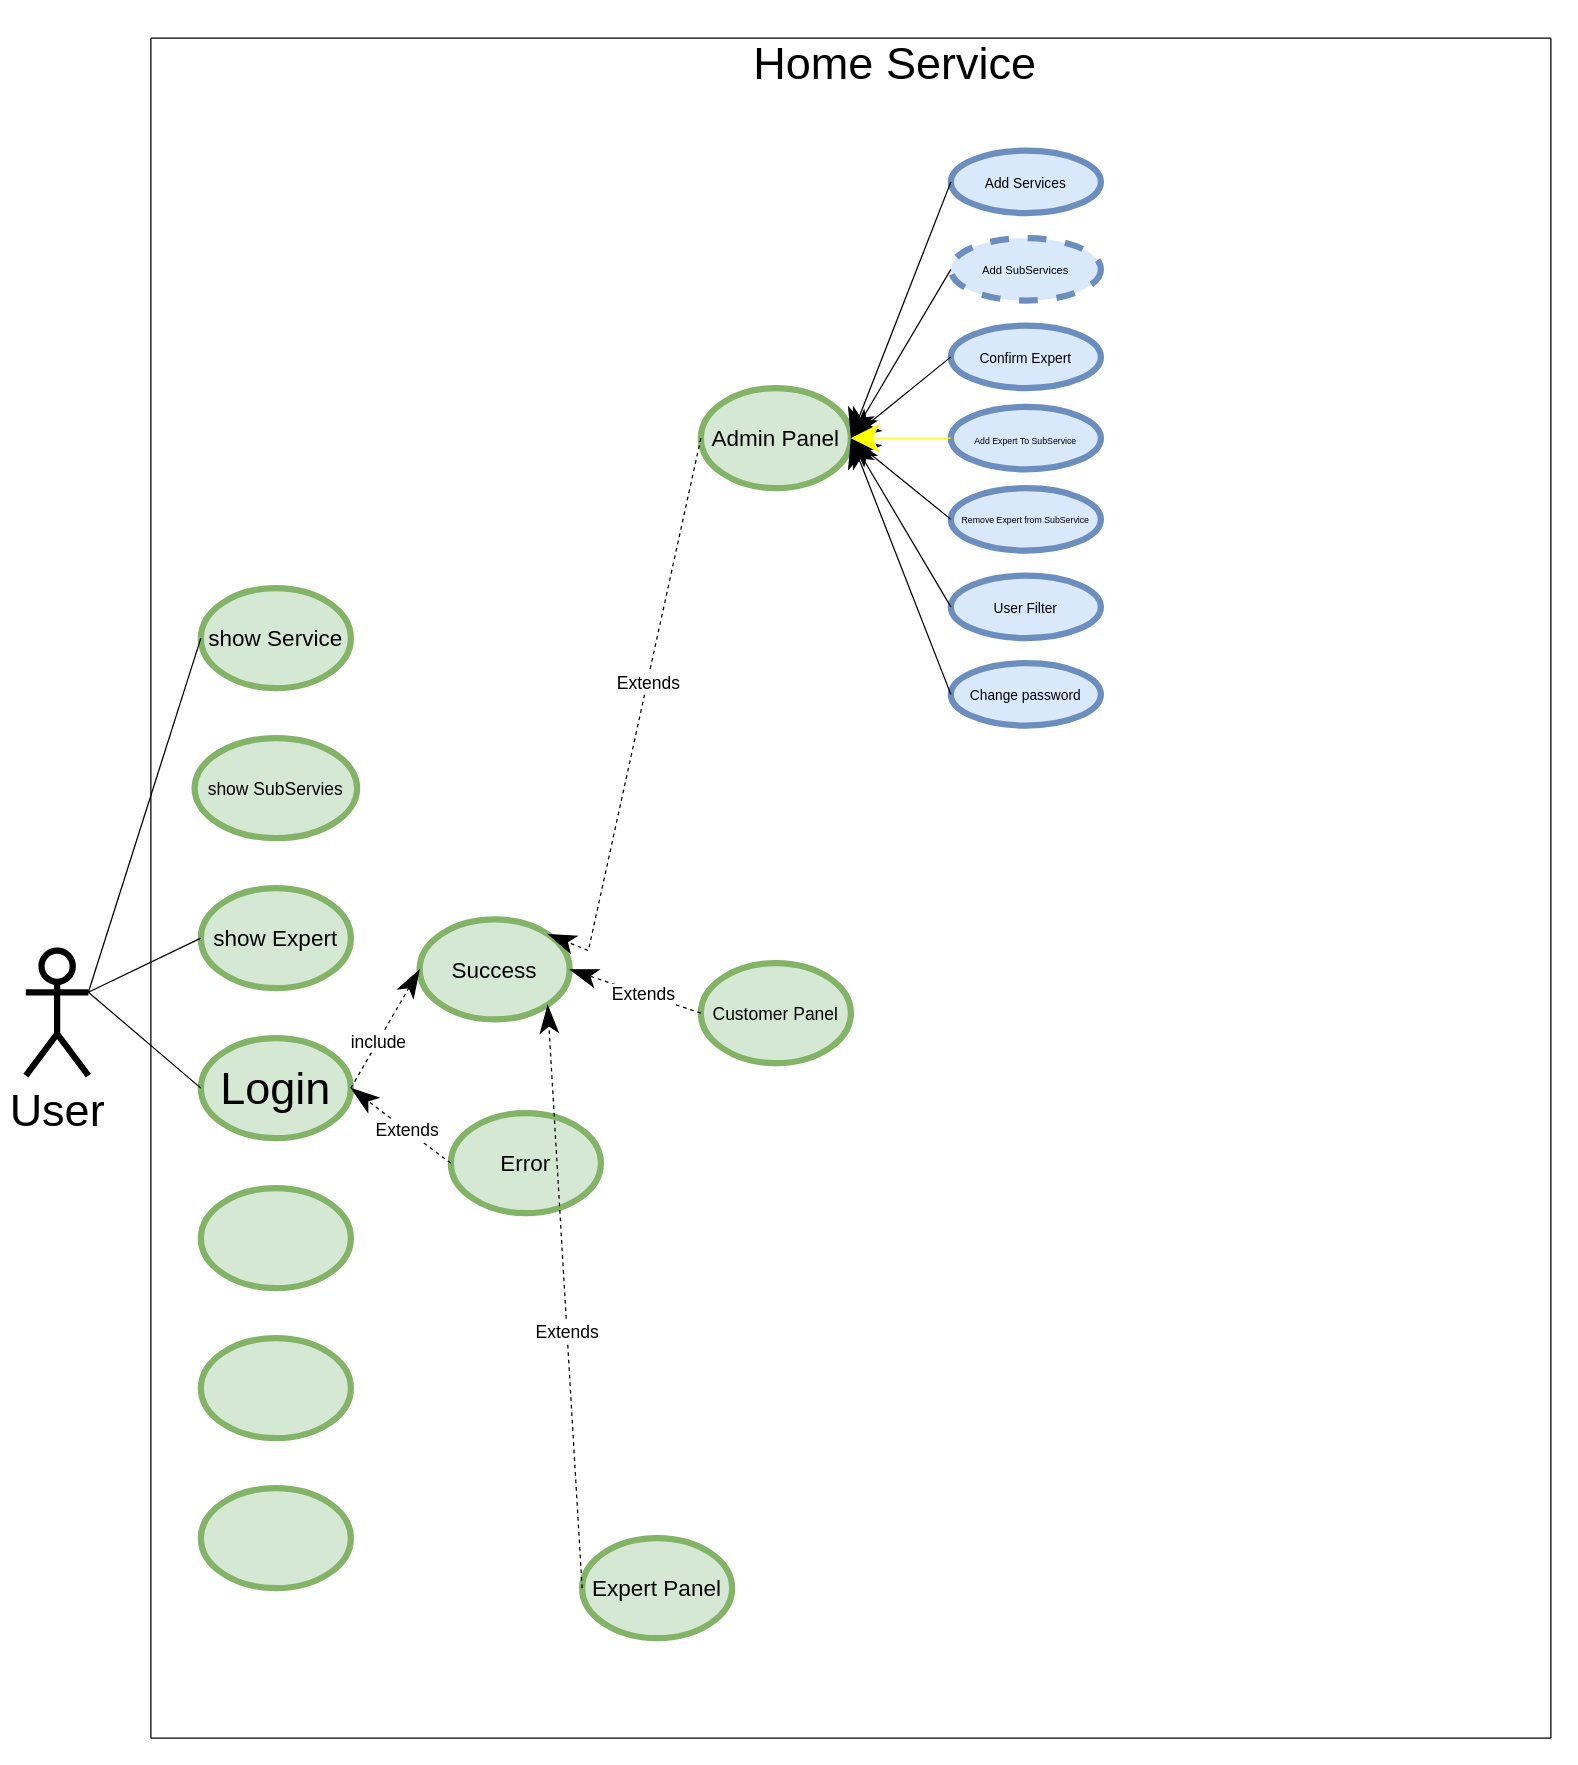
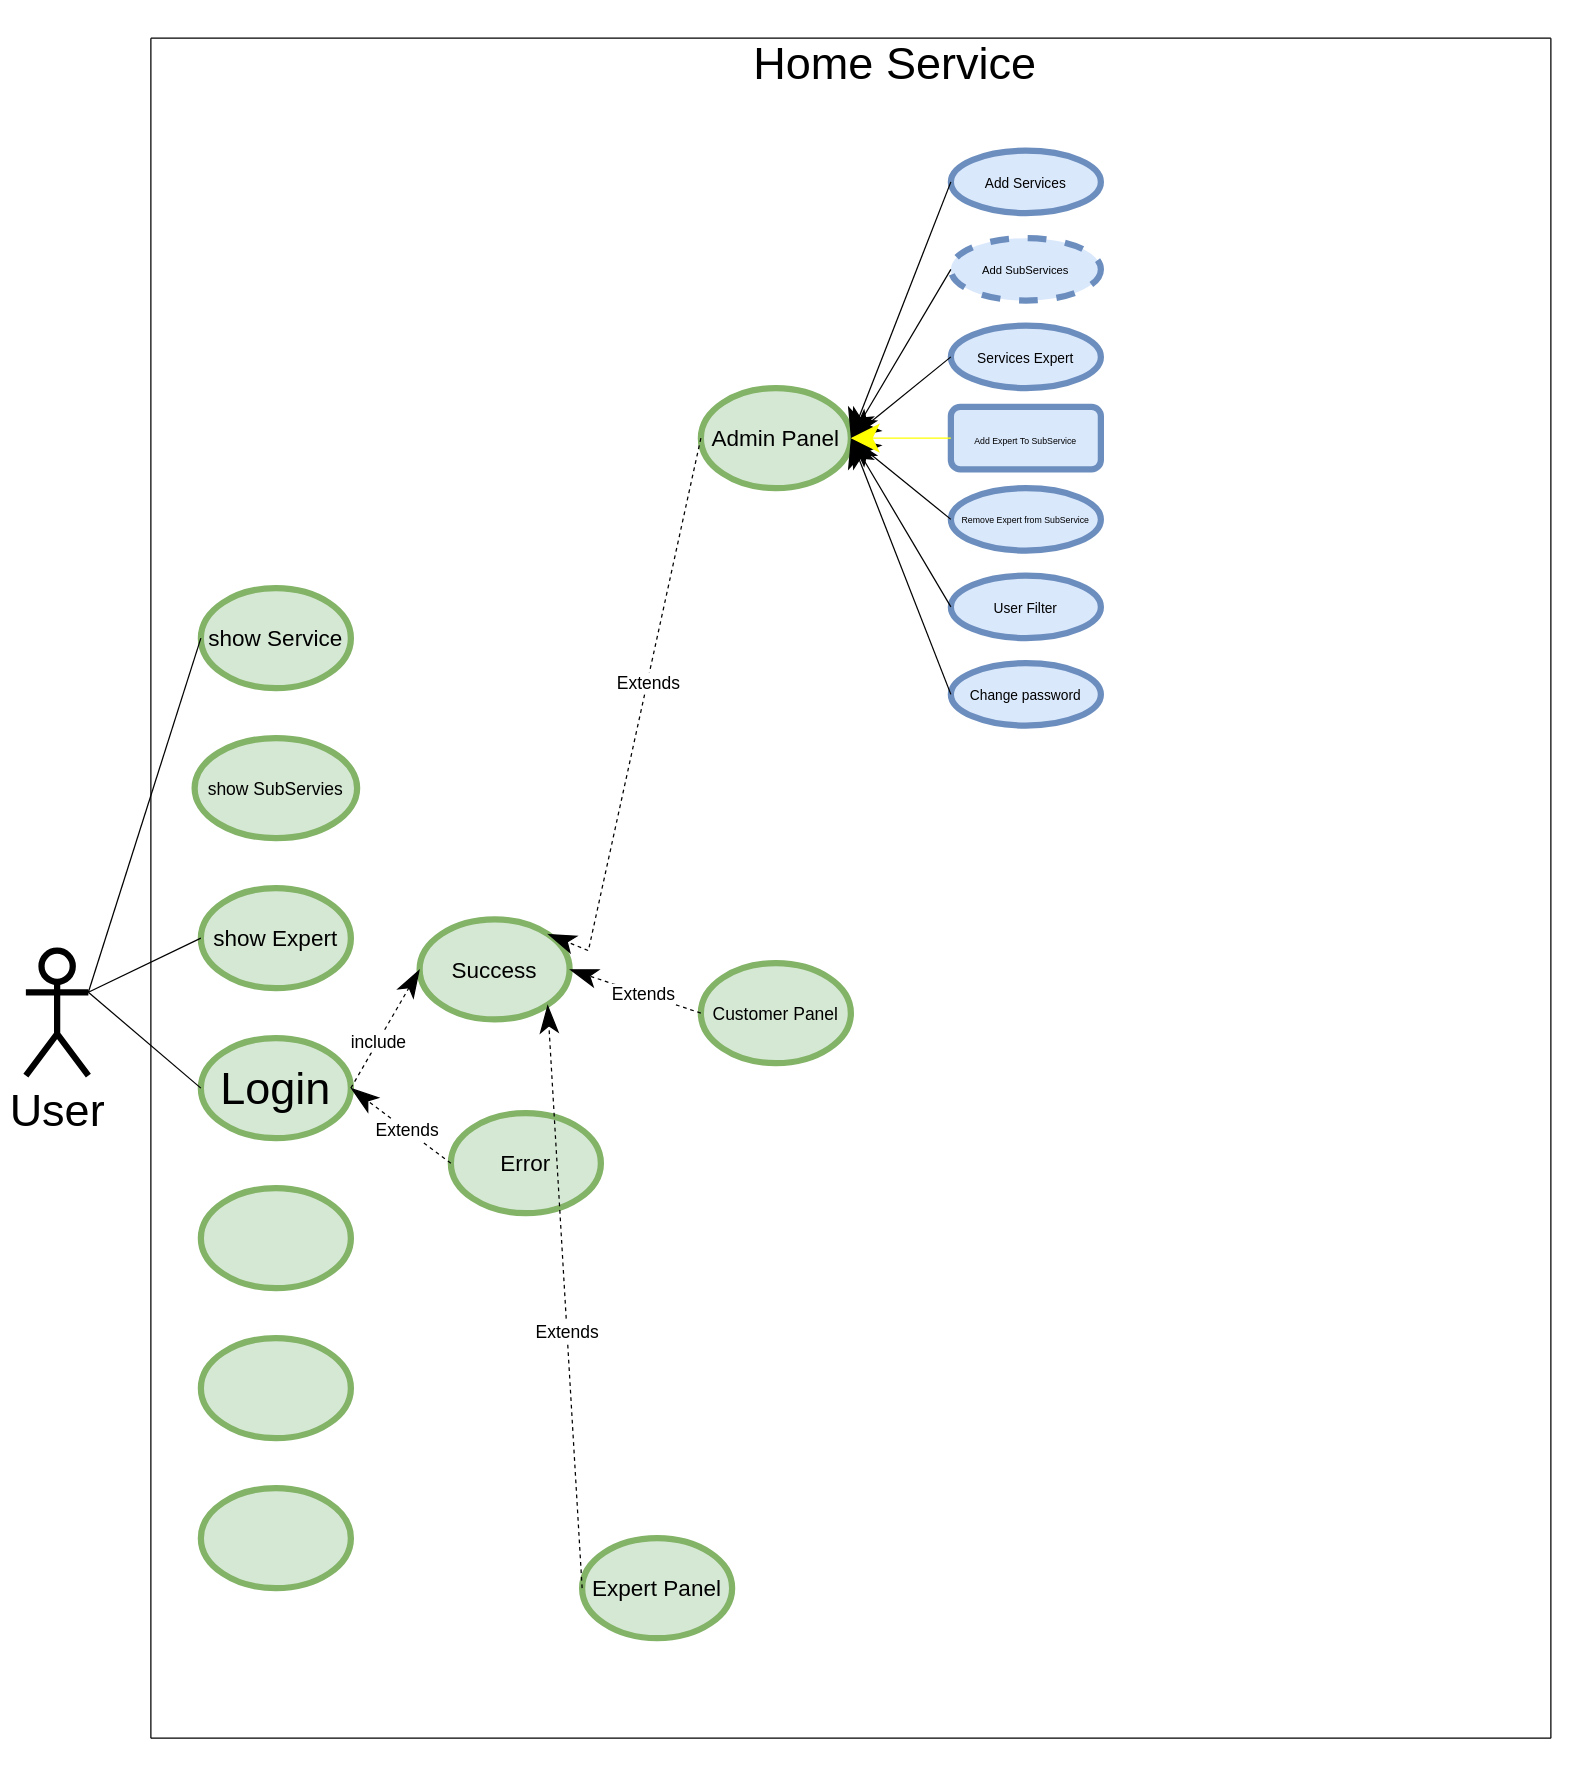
node "Confirm Expert": label "Confirm Expert" -> "Services Expert"
node "Add Expert To SubService": shape ellipse -> rounded rectangle
